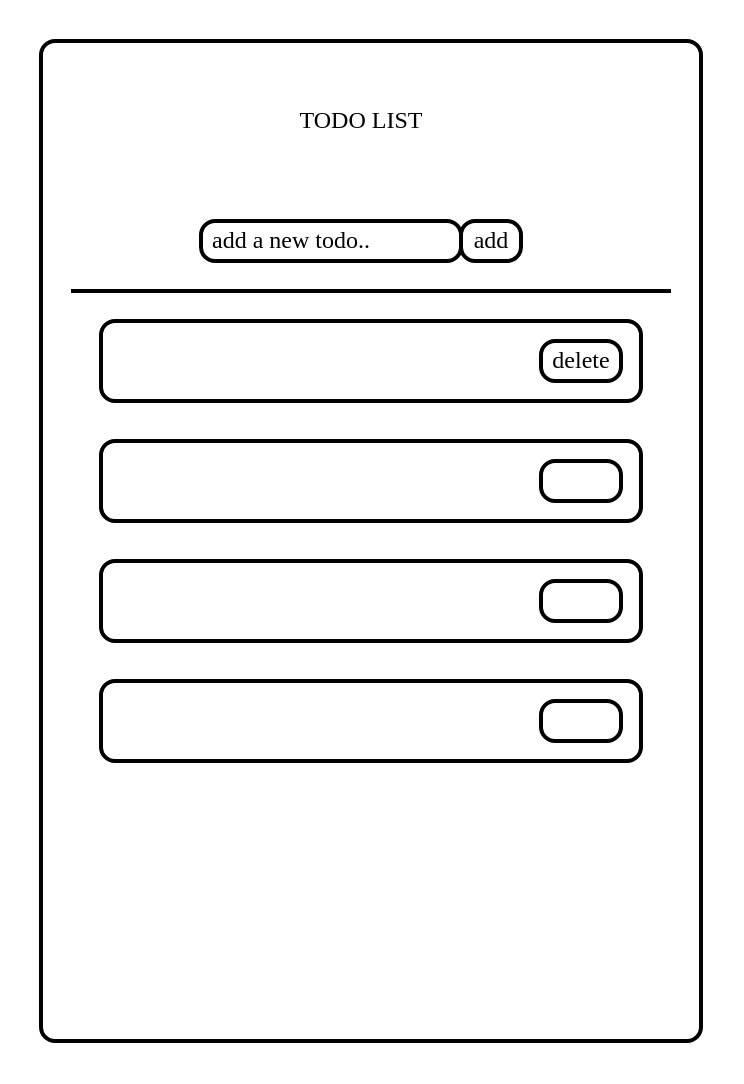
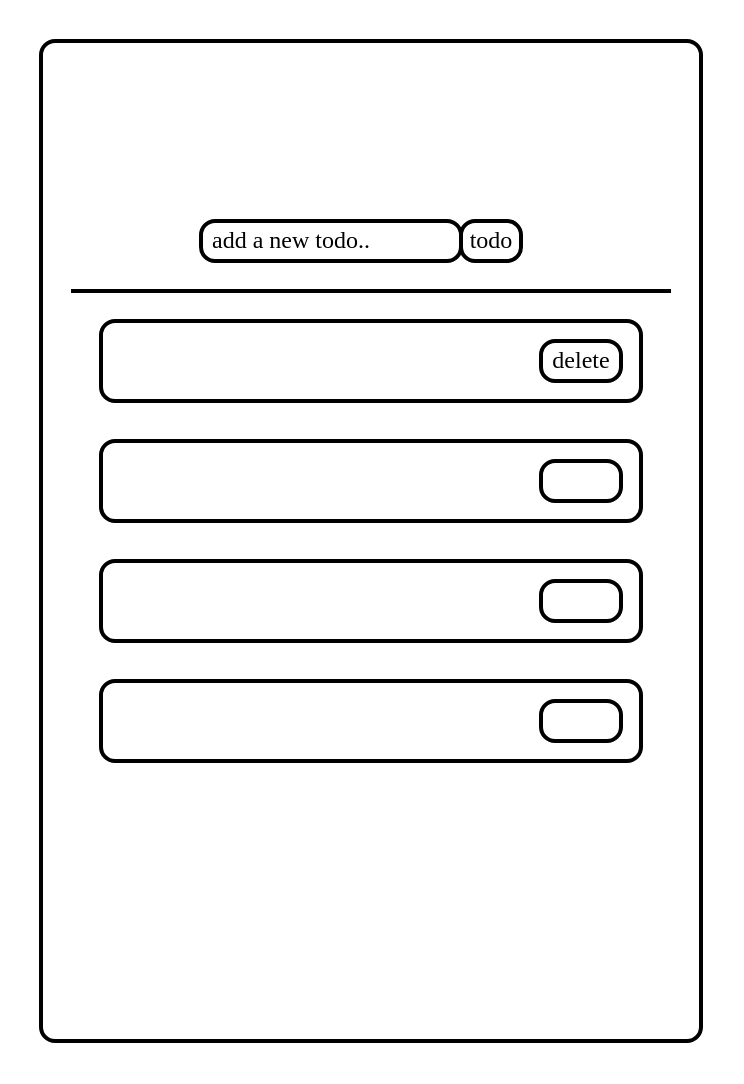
node "TODO LIST": removed
node "add": label "add" -> "todo"
